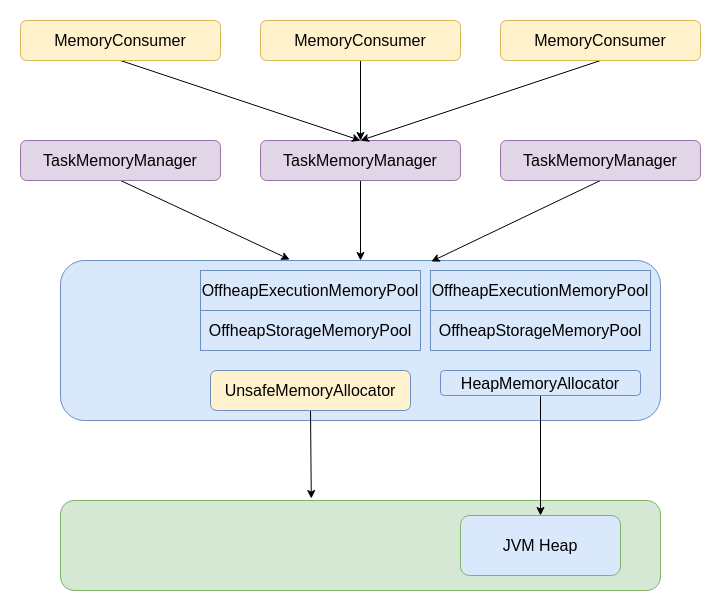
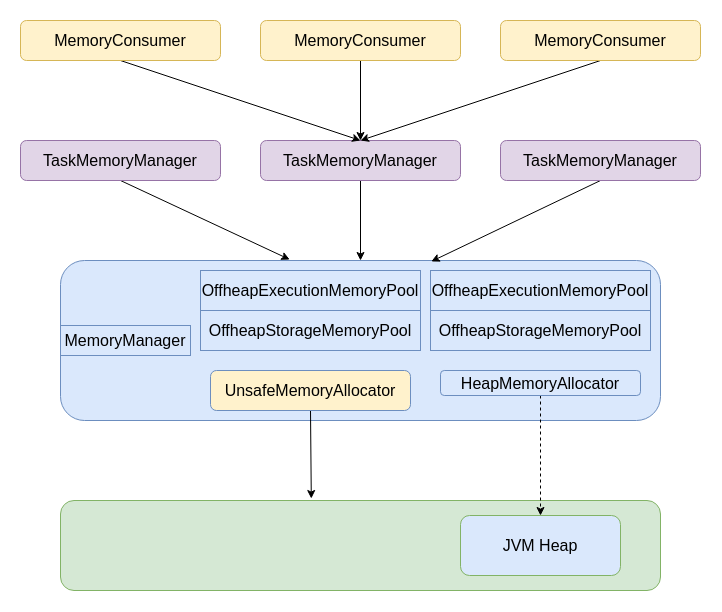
node "MemoryManager": added
edge "HeapMemoryAllocator" -> "JVM Heap": style solid -> dashed
